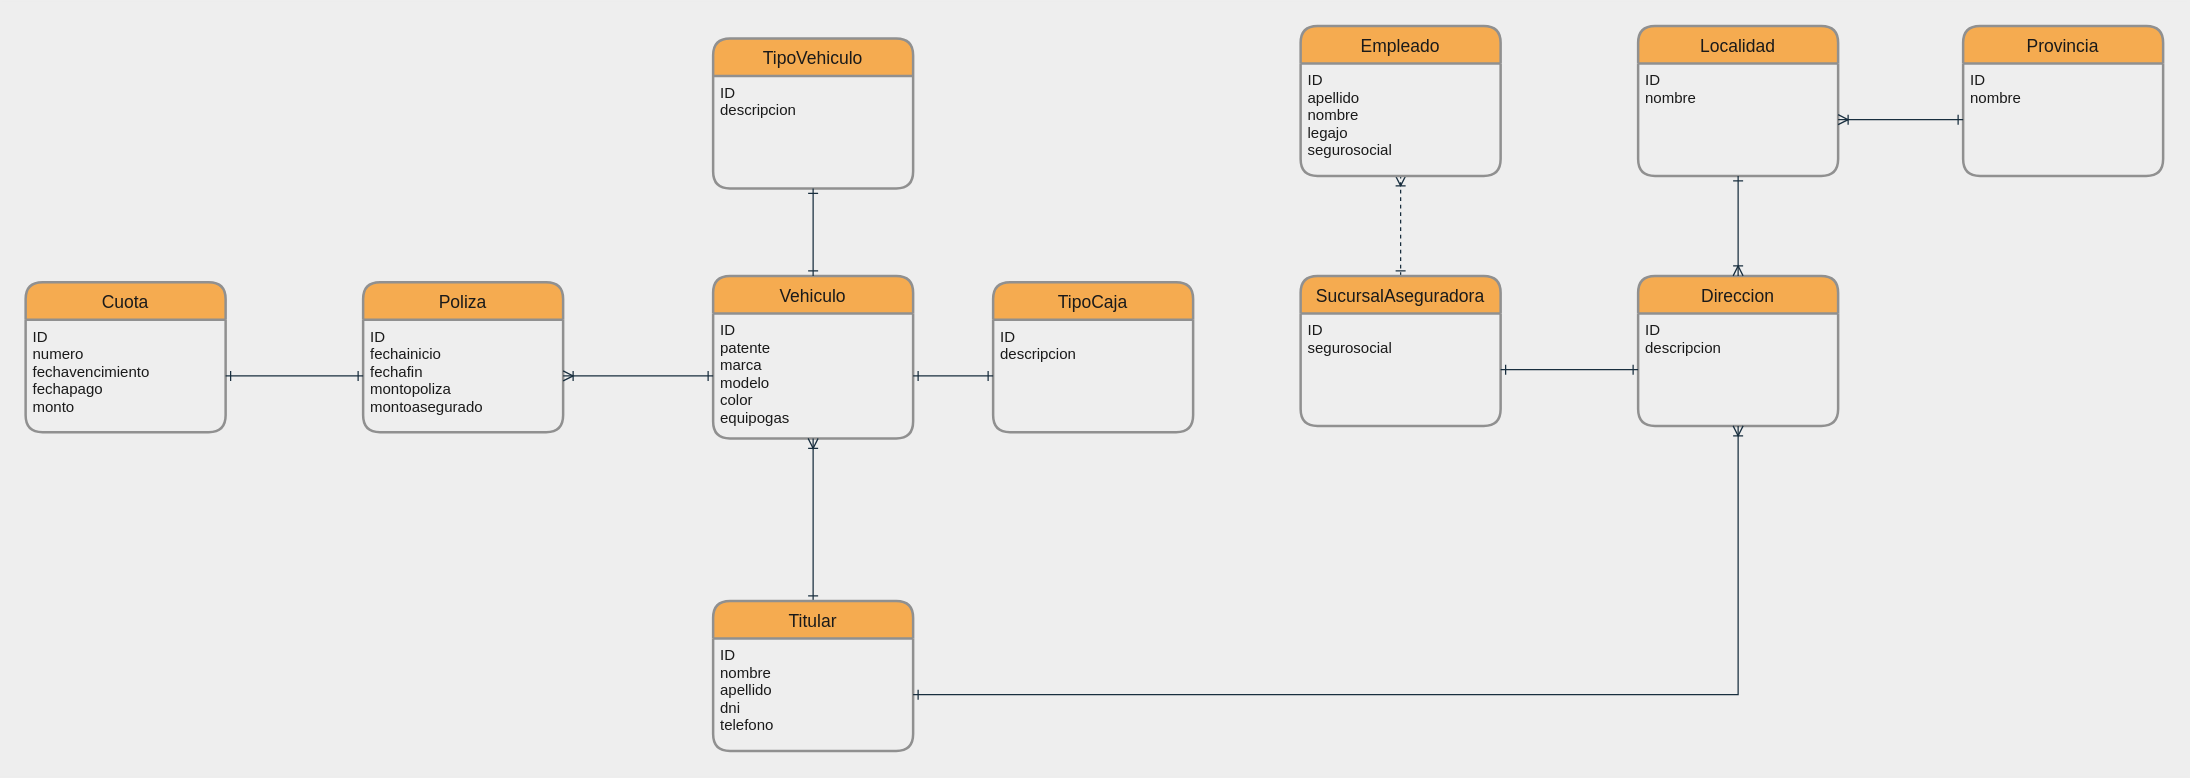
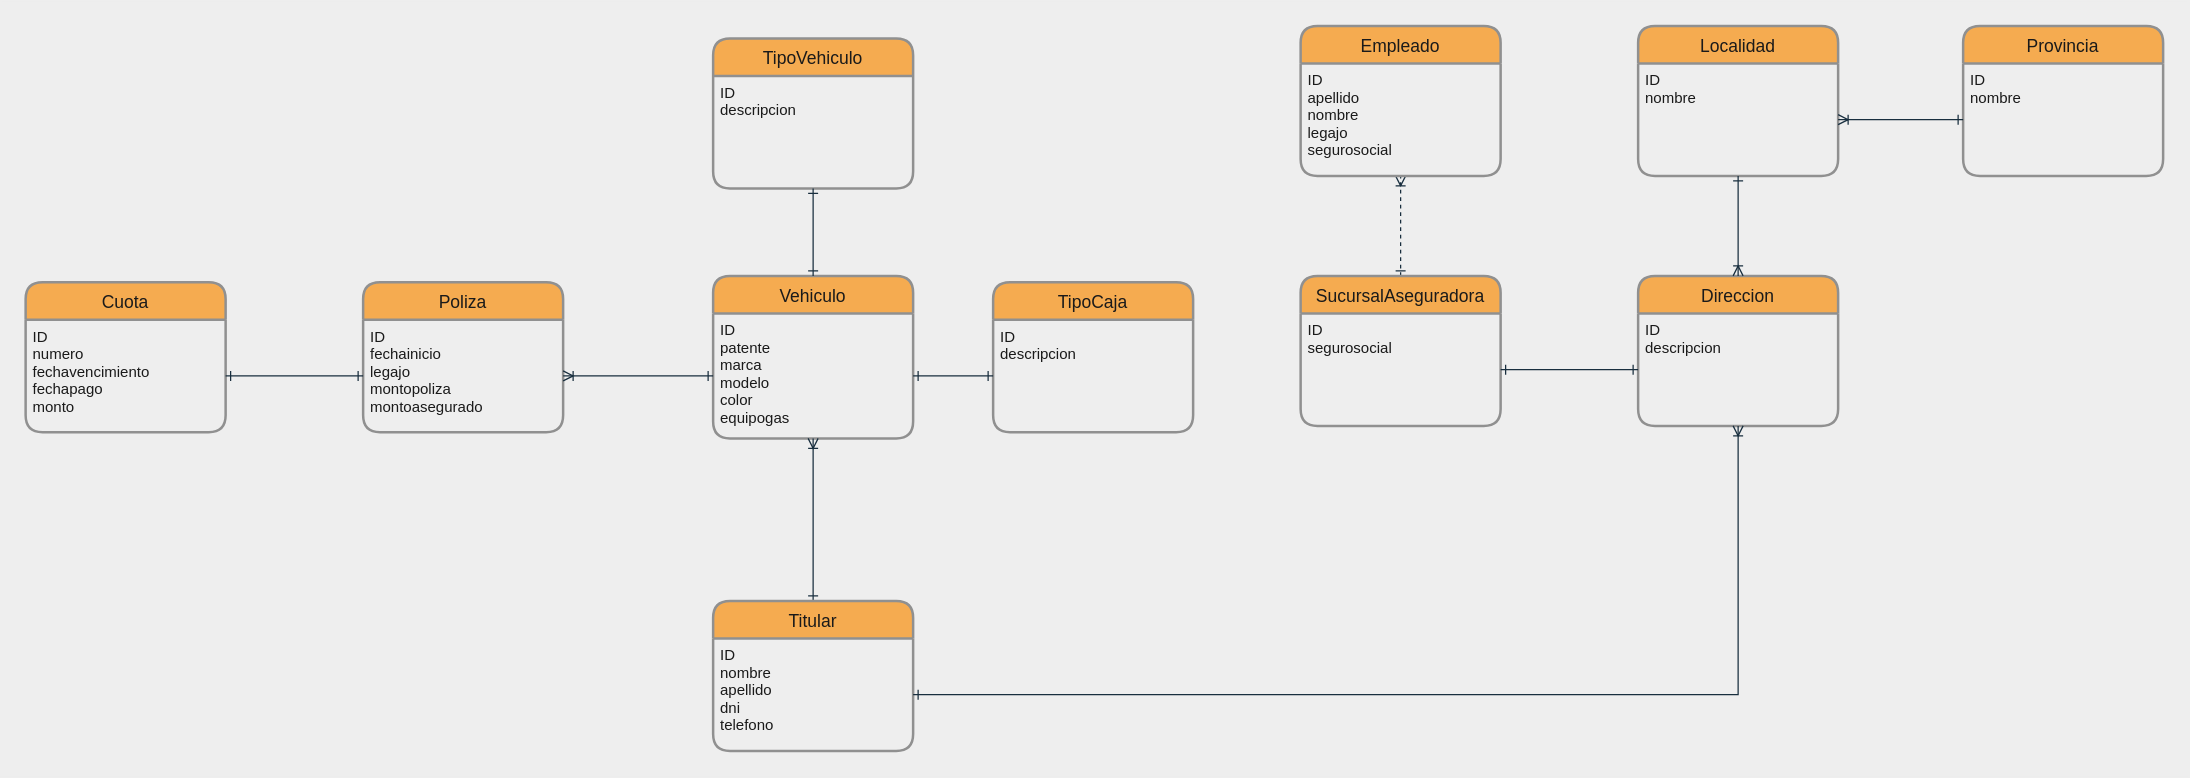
node "ID fechainicio fechafin montopoliza montoasegurado": label "ID fechainicio fechafin montopoliza montoasegurado" -> "ID fechainicio legajo montopoliza montoasegurado"
